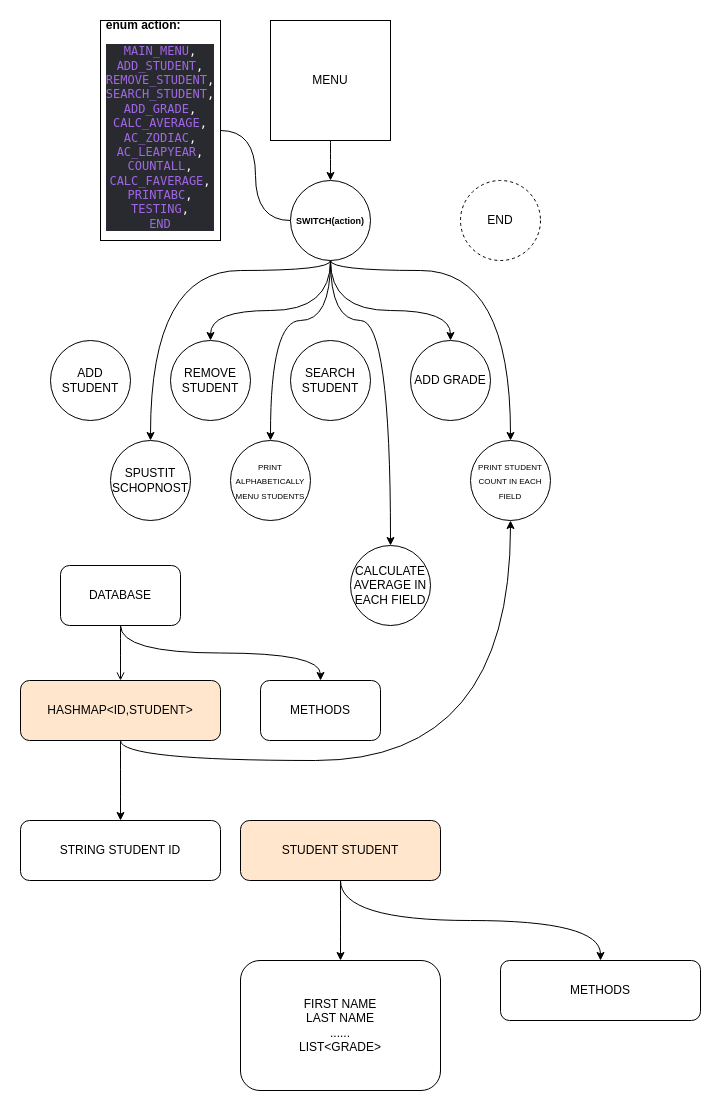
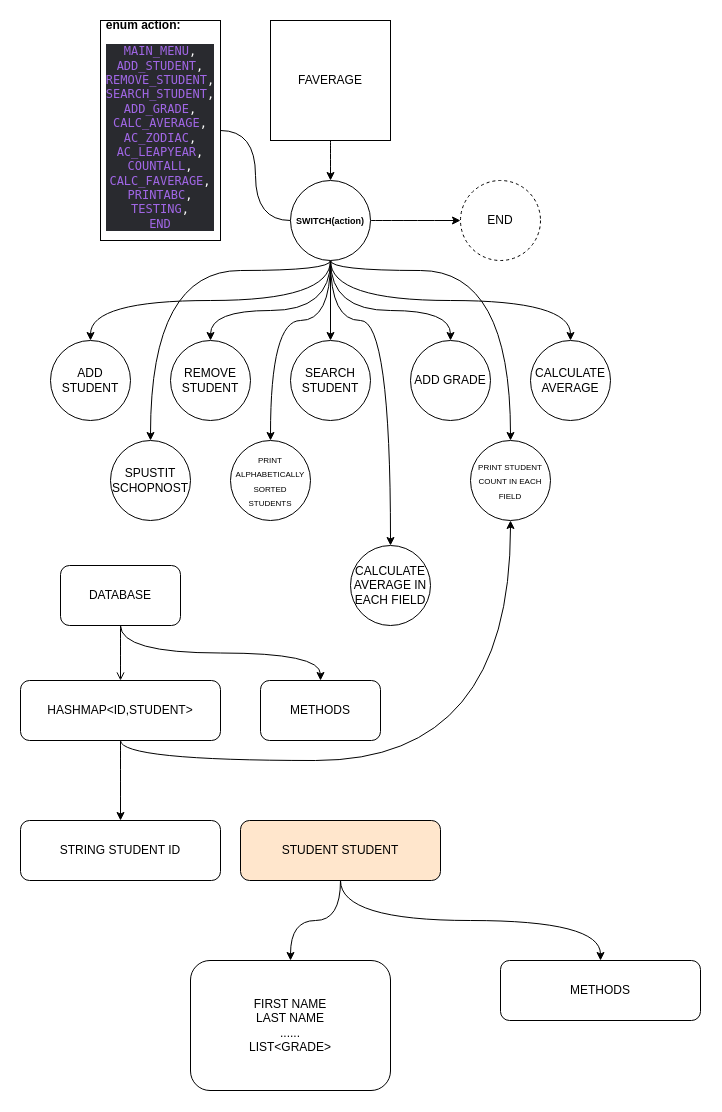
node "MENU": label "MENU" -> "FAVERAGE"
edge "SWITCH(action)" -> "END": added
edge "SWITCH(action)" -> "ADD STUDENT": added
edge "SWITCH(action)" -> "CALCULATE AVERAGE": added
edge "SWITCH(action)" -> "SEARCH STUDENT": added
node "CALCULATE AVERAGE": added
node "PRINT ALPHABETICALLY MENU STUDENTS": label "PRINT ALPHABETICALLY MENU STUDENTS" -> "PRINT ALPHABETICALLY SORTED STUDENTS"
node "HASHMAP<ID,STUDENT>": fillcolor #ffe6cc -> #ffffff
node "FIRST NAME LAST NAME ...... LIST<GRADE>": moved (341, 1026) -> (291, 1026)
